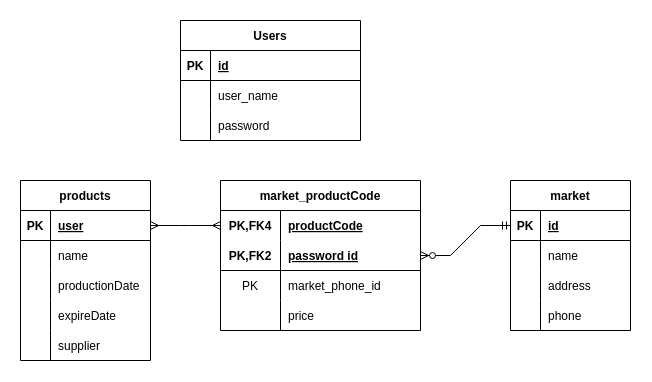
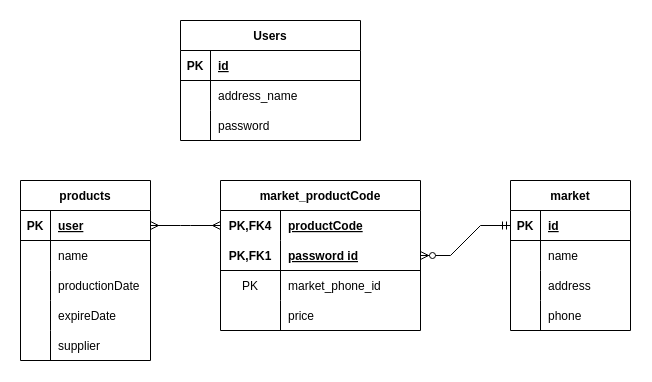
node "user_name": label "user_name" -> "address_name"
node "PK,FK2": label "PK,FK2" -> "PK,FK1"
